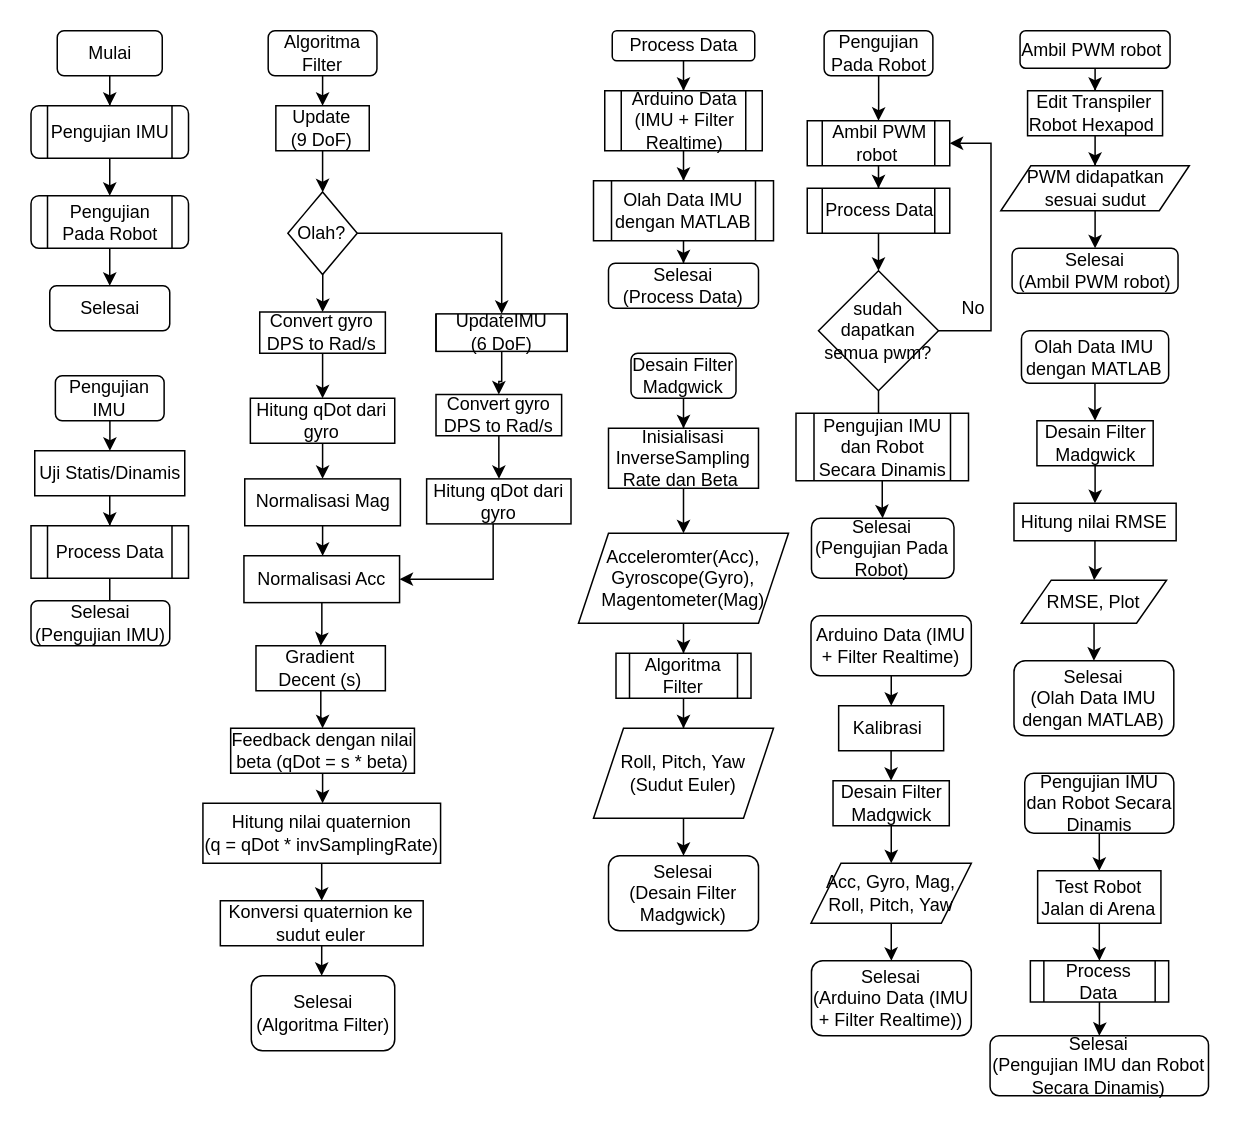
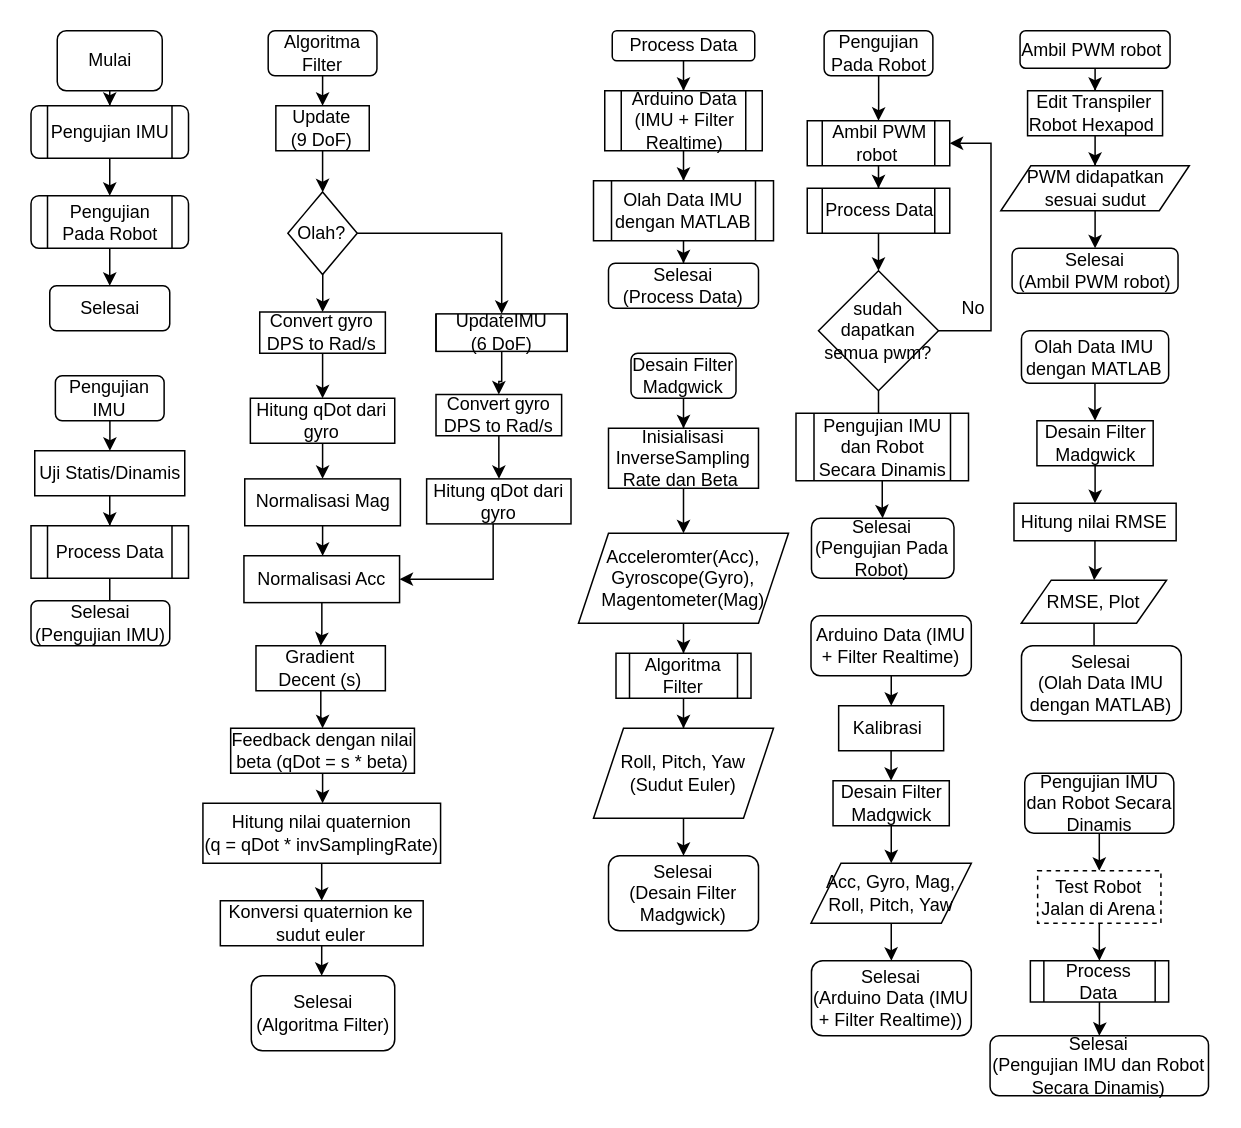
node "Mulai": size 105x45 -> 105x60
node "Selesai (Olah Data IMU dengan MATLAB)": moved (1094, 698) -> (1101, 683)
node "Test Robot Jalan di Arena": style solid -> dashed
